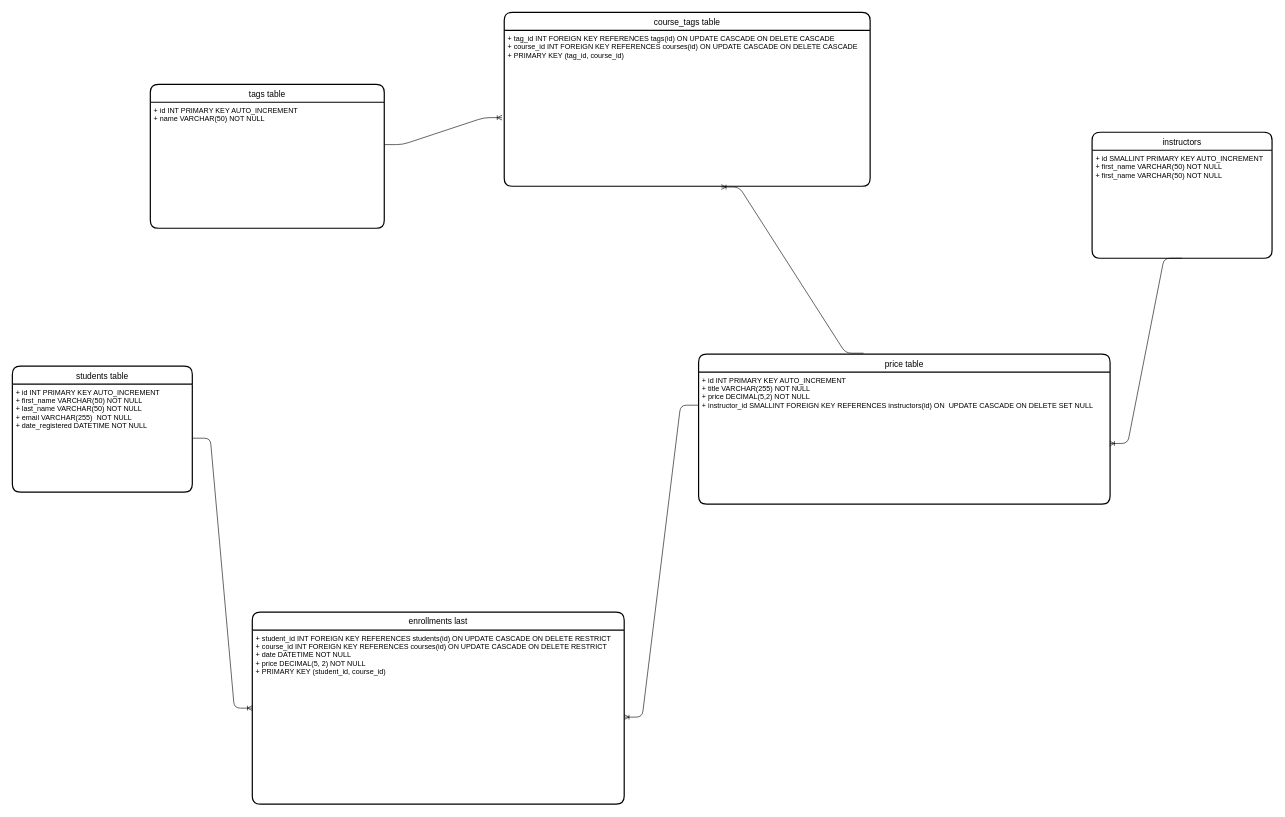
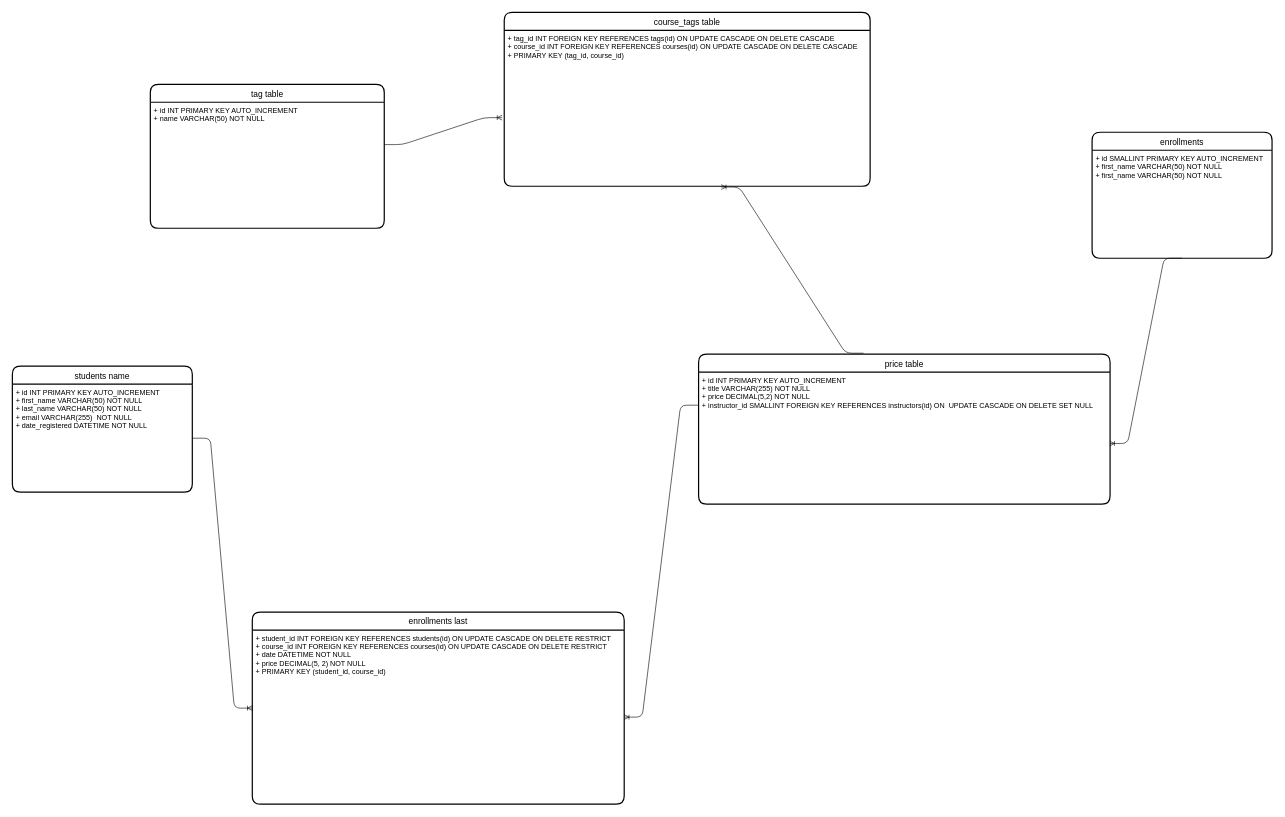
node "tags table": label "tags table" -> "tag table"
node "instructors": label "instructors" -> "enrollments"
node "students table": label "students table" -> "students name"
